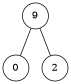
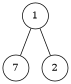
node "9": label "9" -> "1"
node "0": label "0" -> "7"
